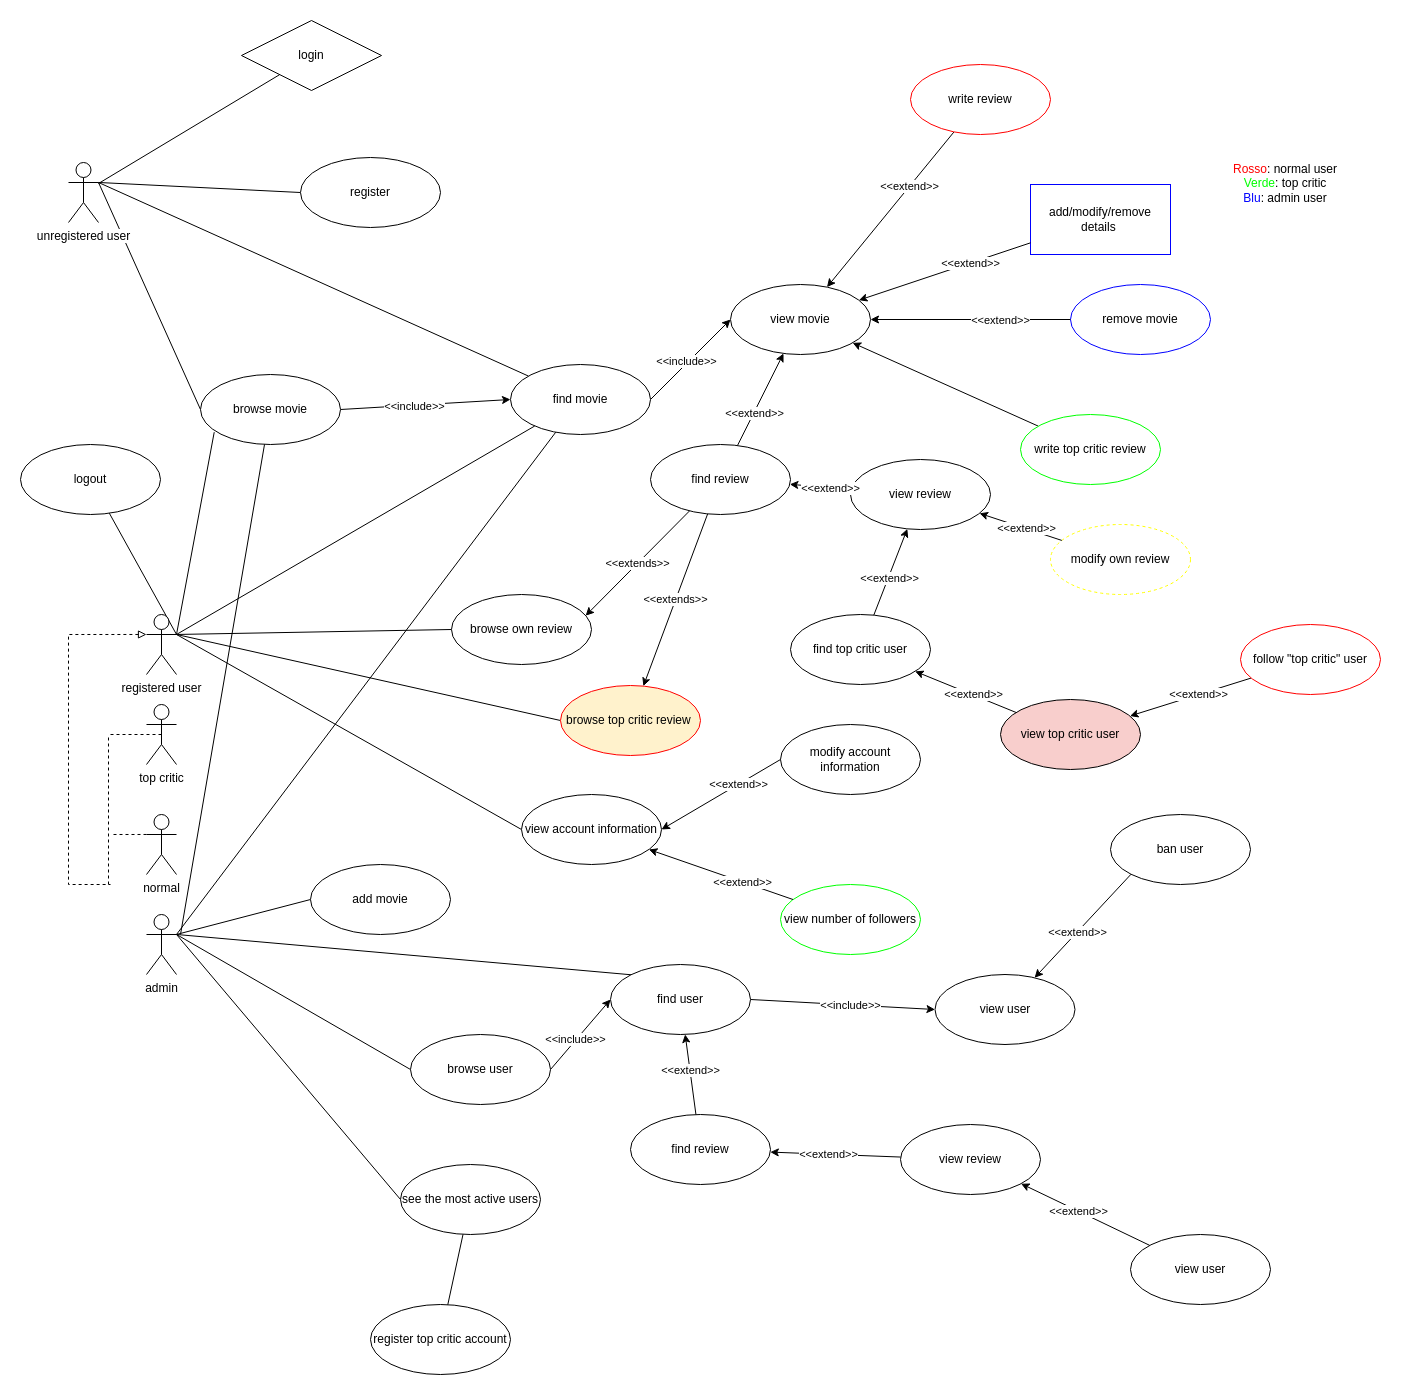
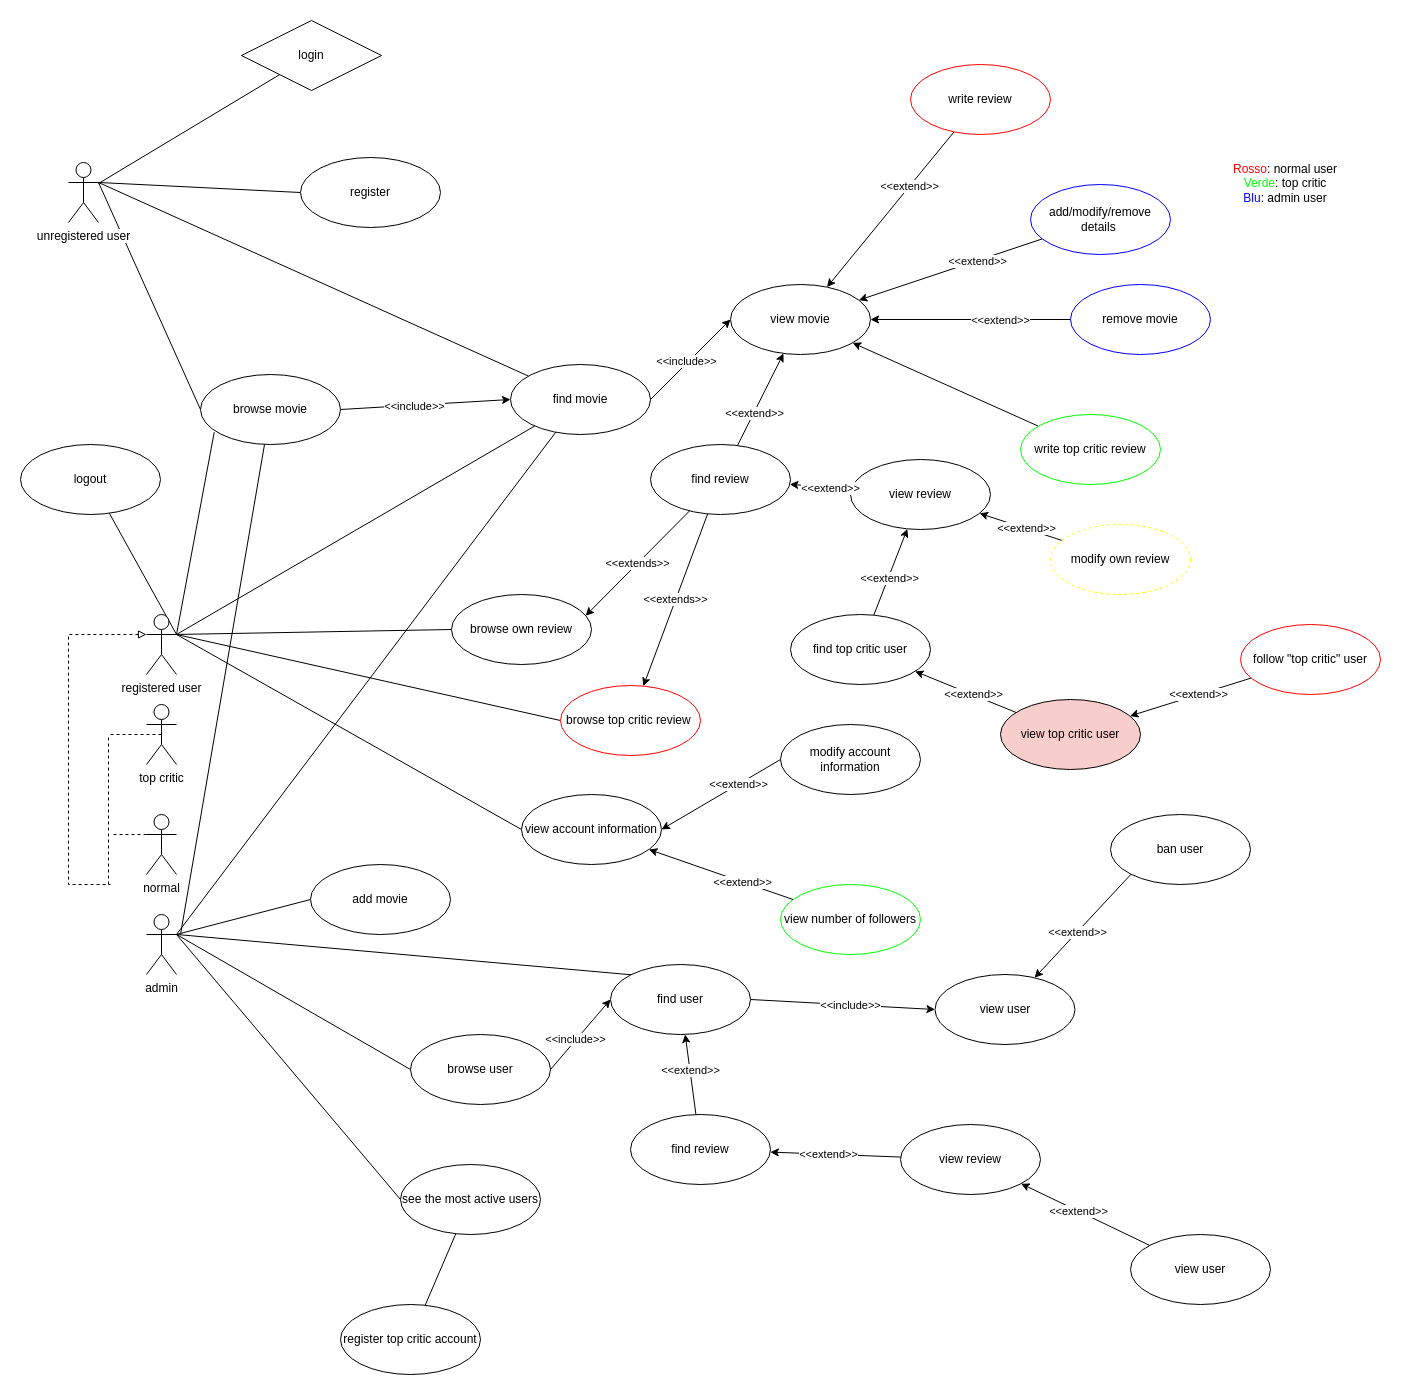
node "add/modify/remove details": shape rectangle -> ellipse
node "browse top critic review": fillcolor #fff2cc -> #ffffff
node "register top critic account": moved (441, 1340) -> (411, 1340)
